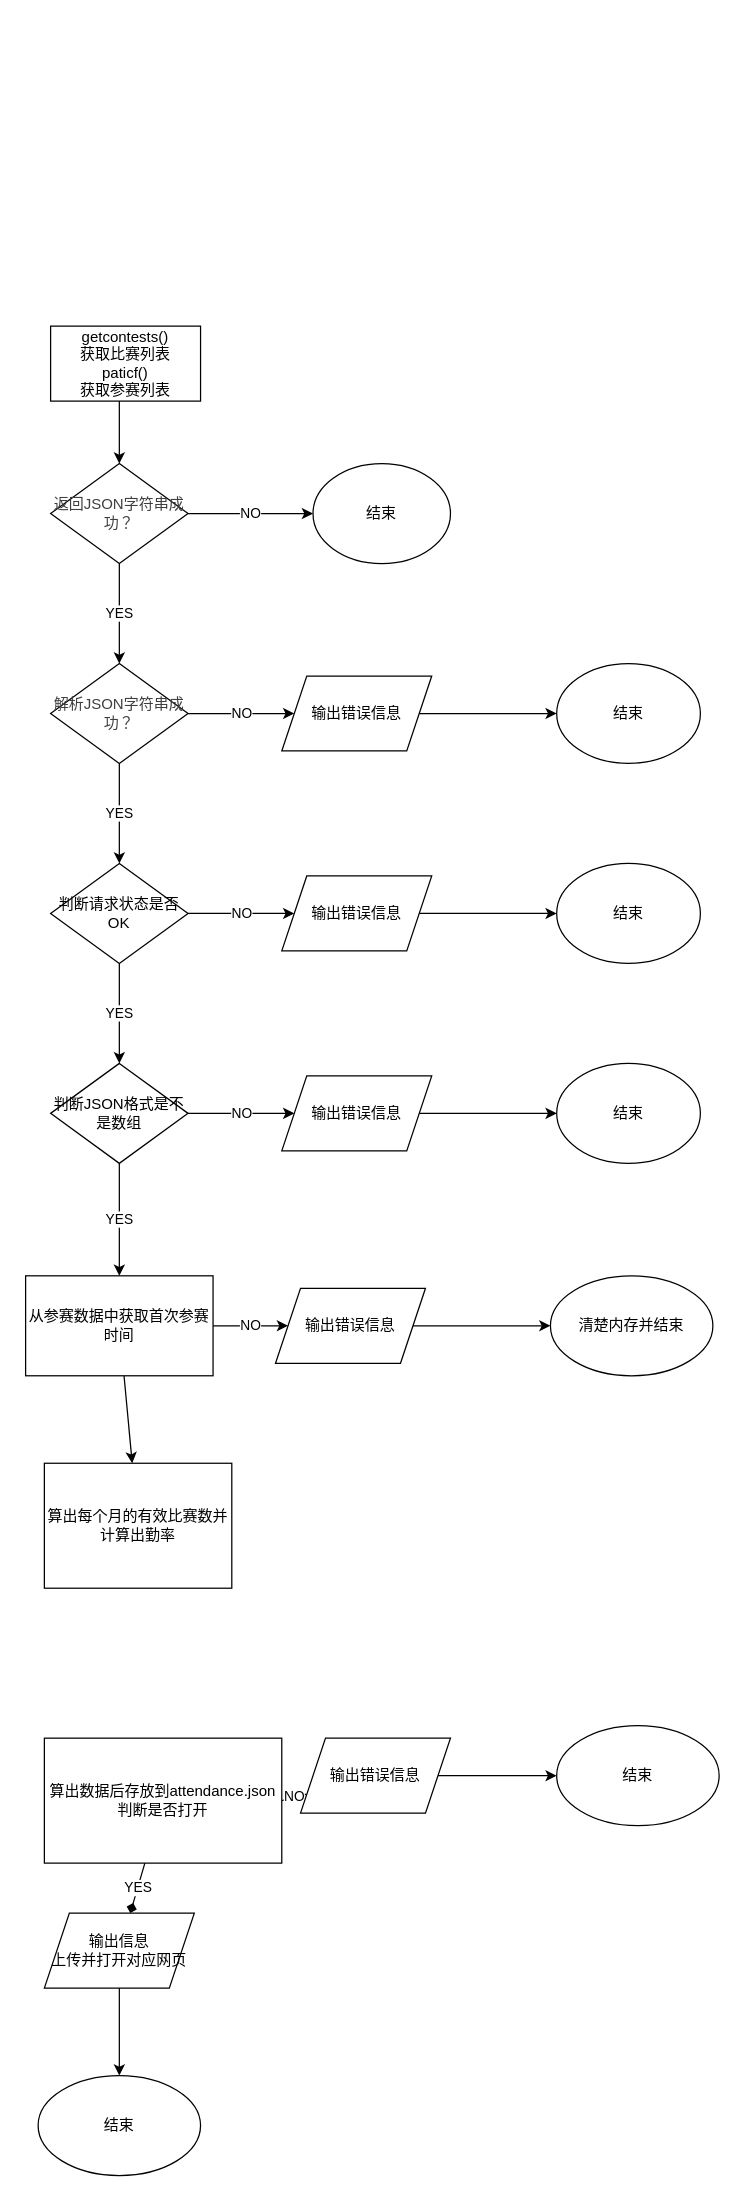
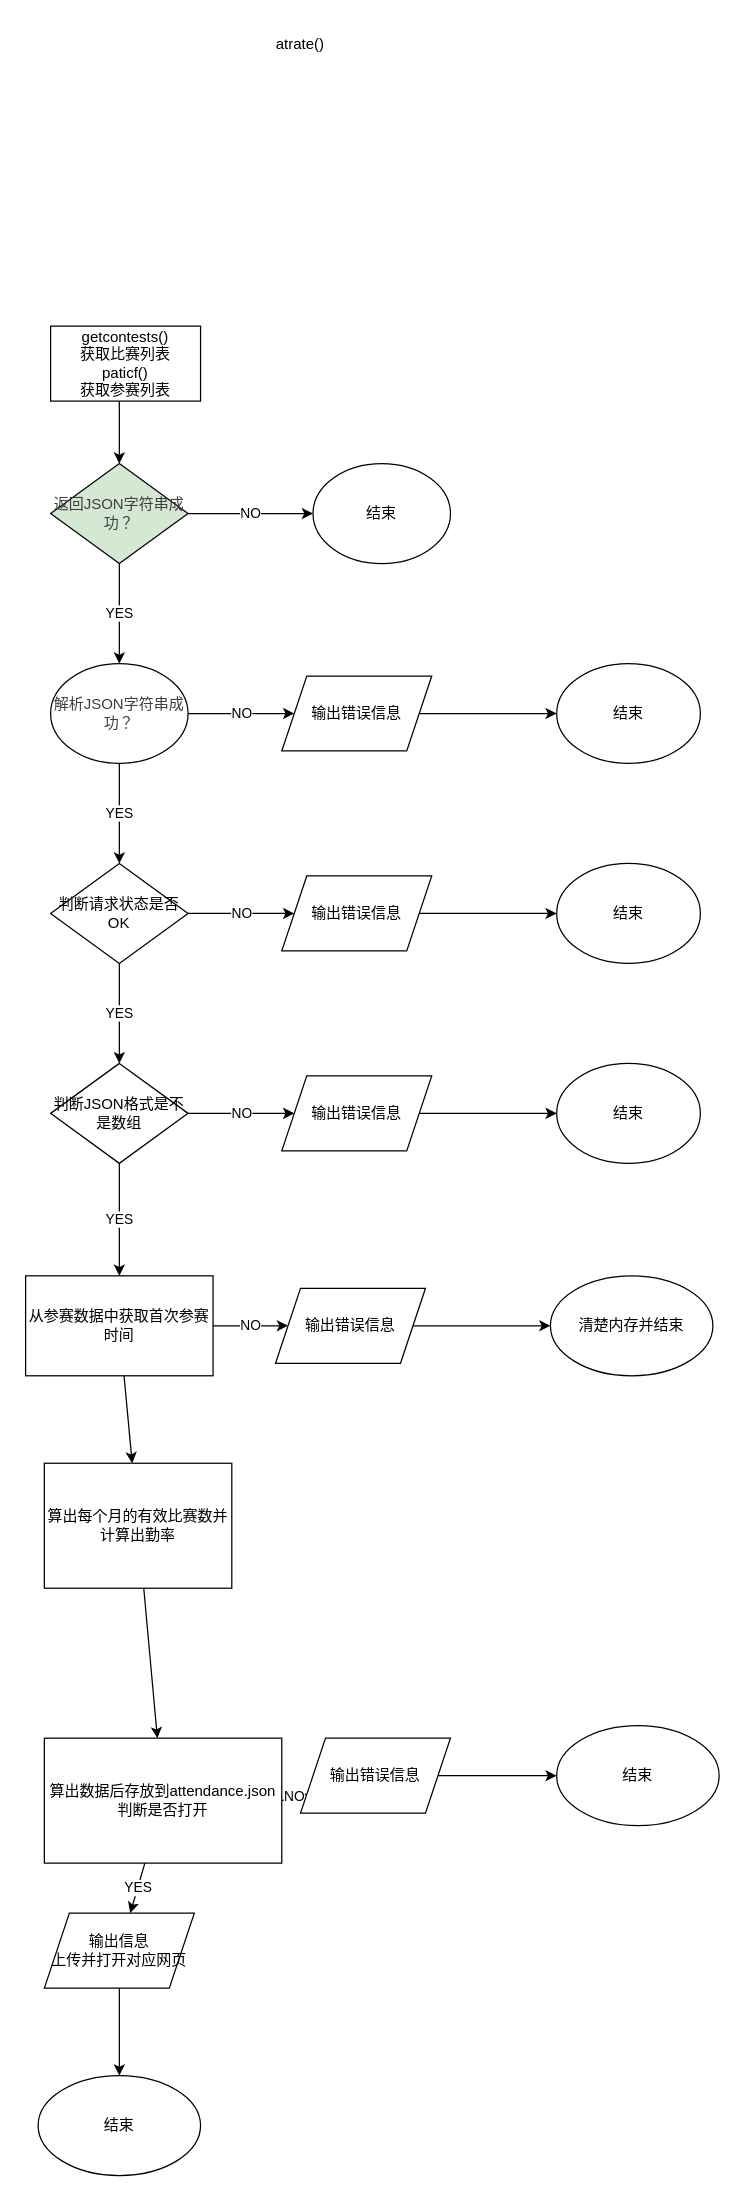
node "atrate()": added
node "返回JSON字符串成功？": fillcolor #ffffff -> #d5e8d4
node "解析JSON字符串成功？": shape diamond -> ellipse
edge "算出每个月的有效比赛数并计算出勤率" -> "算出数据后存放到attendance.json 判断是否打开": added
edge "算出数据后存放到attendance.json 判断是否打开" -> "输出信息 上传并打开对应网页": arrowhead diamond -> classic
